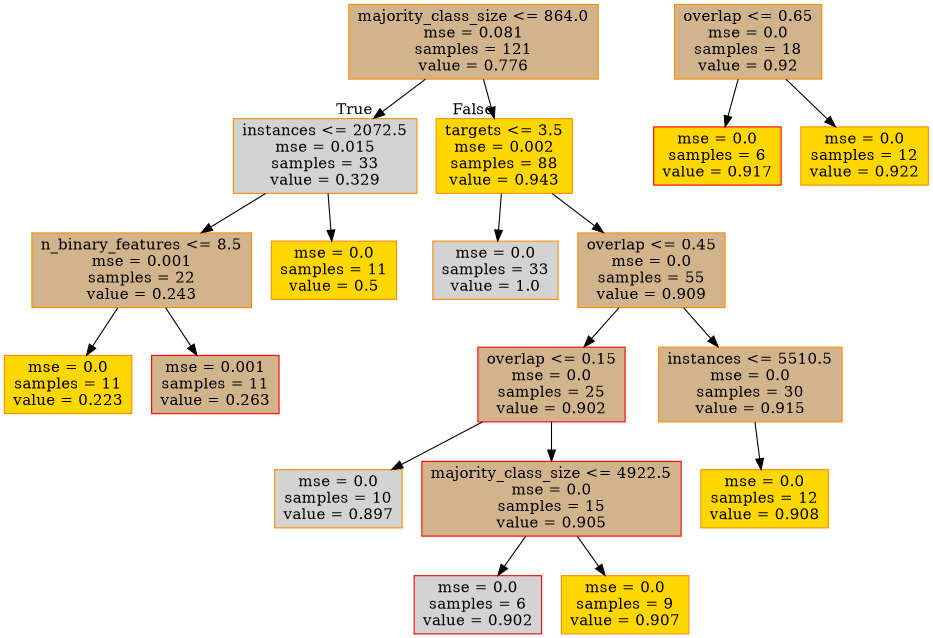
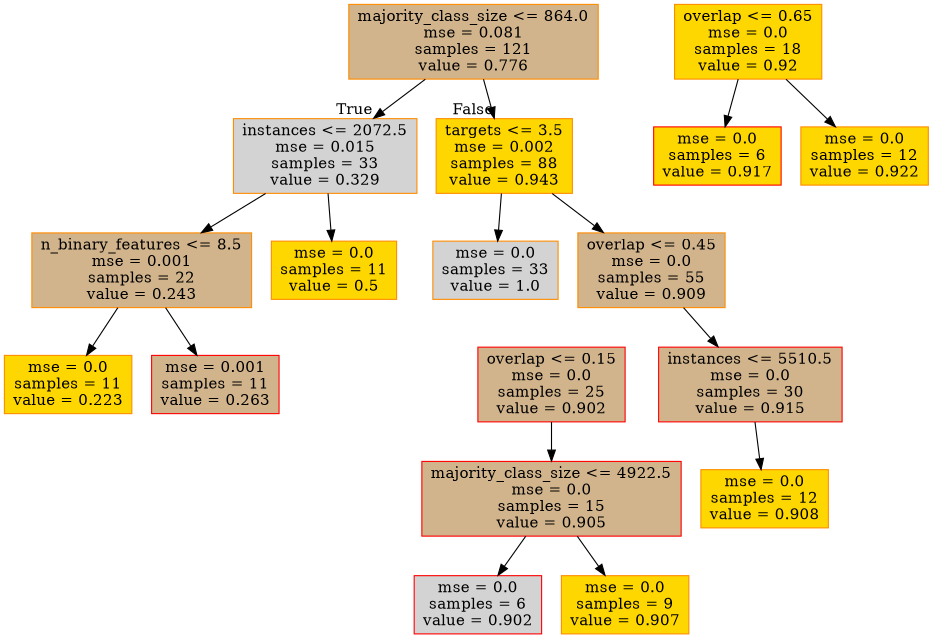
node "overlap <= 0.65 mse = 0.0 samples = 18 value = 0.92": fillcolor tan -> gold
edge "overlap <= 0.45 mse = 0.0 samples = 55 value = 0.909" -> "overlap <= 0.15 mse = 0.0 samples = 25 value = 0.902": removed
node "instances <= 5510.5 mse = 0.0 samples = 30 value = 0.915": color darkorange -> red
node "mse = 0.0 samples = 10 value = 0.897": removed
